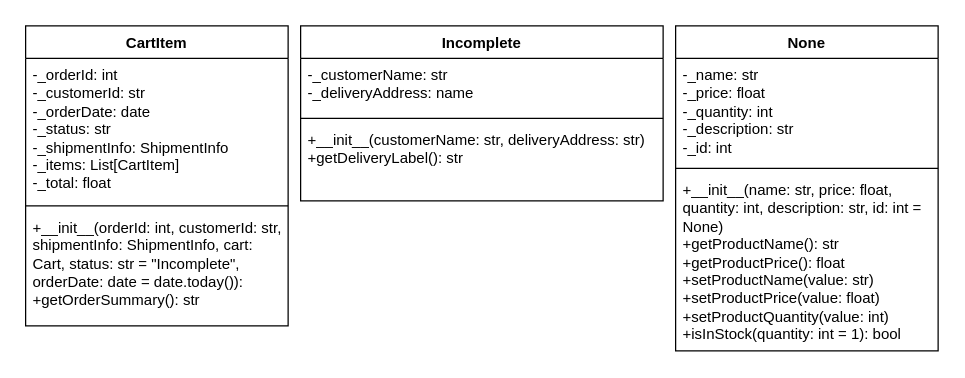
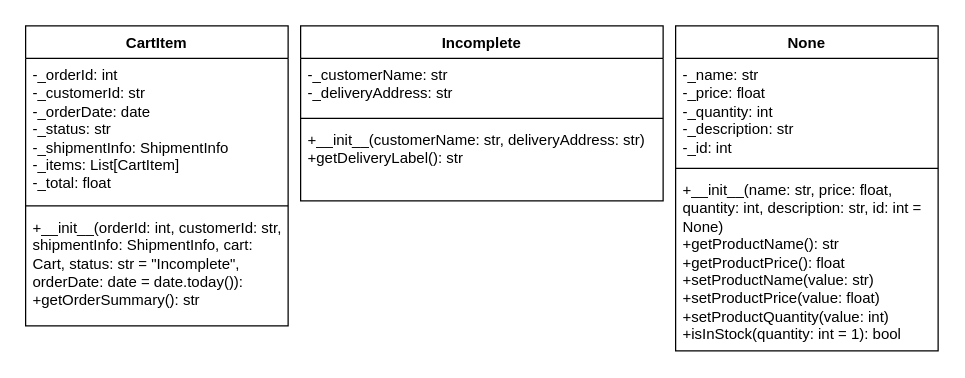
node "-_customerName: str -_deliveryAddress: name": label "-_customerName: str -_deliveryAddress: name" -> "-_customerName: str -_deliveryAddress: str"
